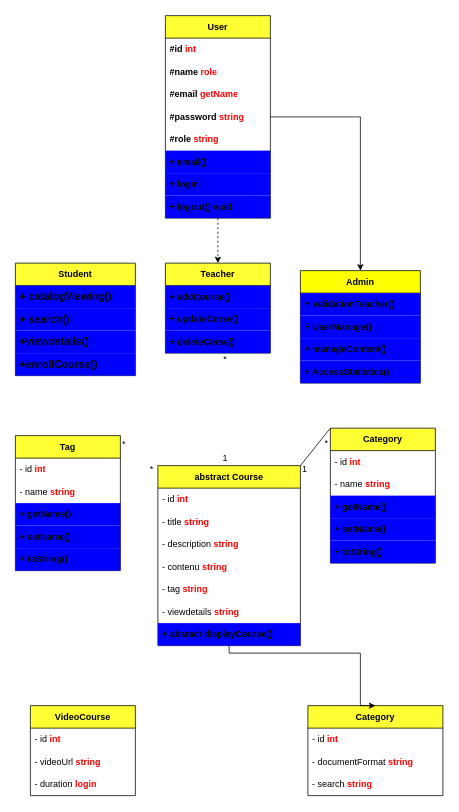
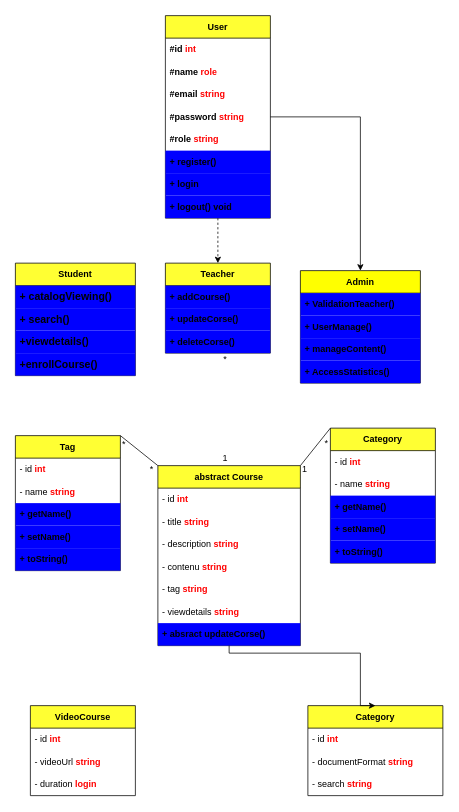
node "#email getName": label "#email getName" -> "#email string"
node "+ email()": label "+ email()" -> "+ register()"
edge "Tag" -- "abstract Course": added
node "+ absract displayCourse()": label "+ absract displayCourse()" -> "+ absract updateCorse()"
